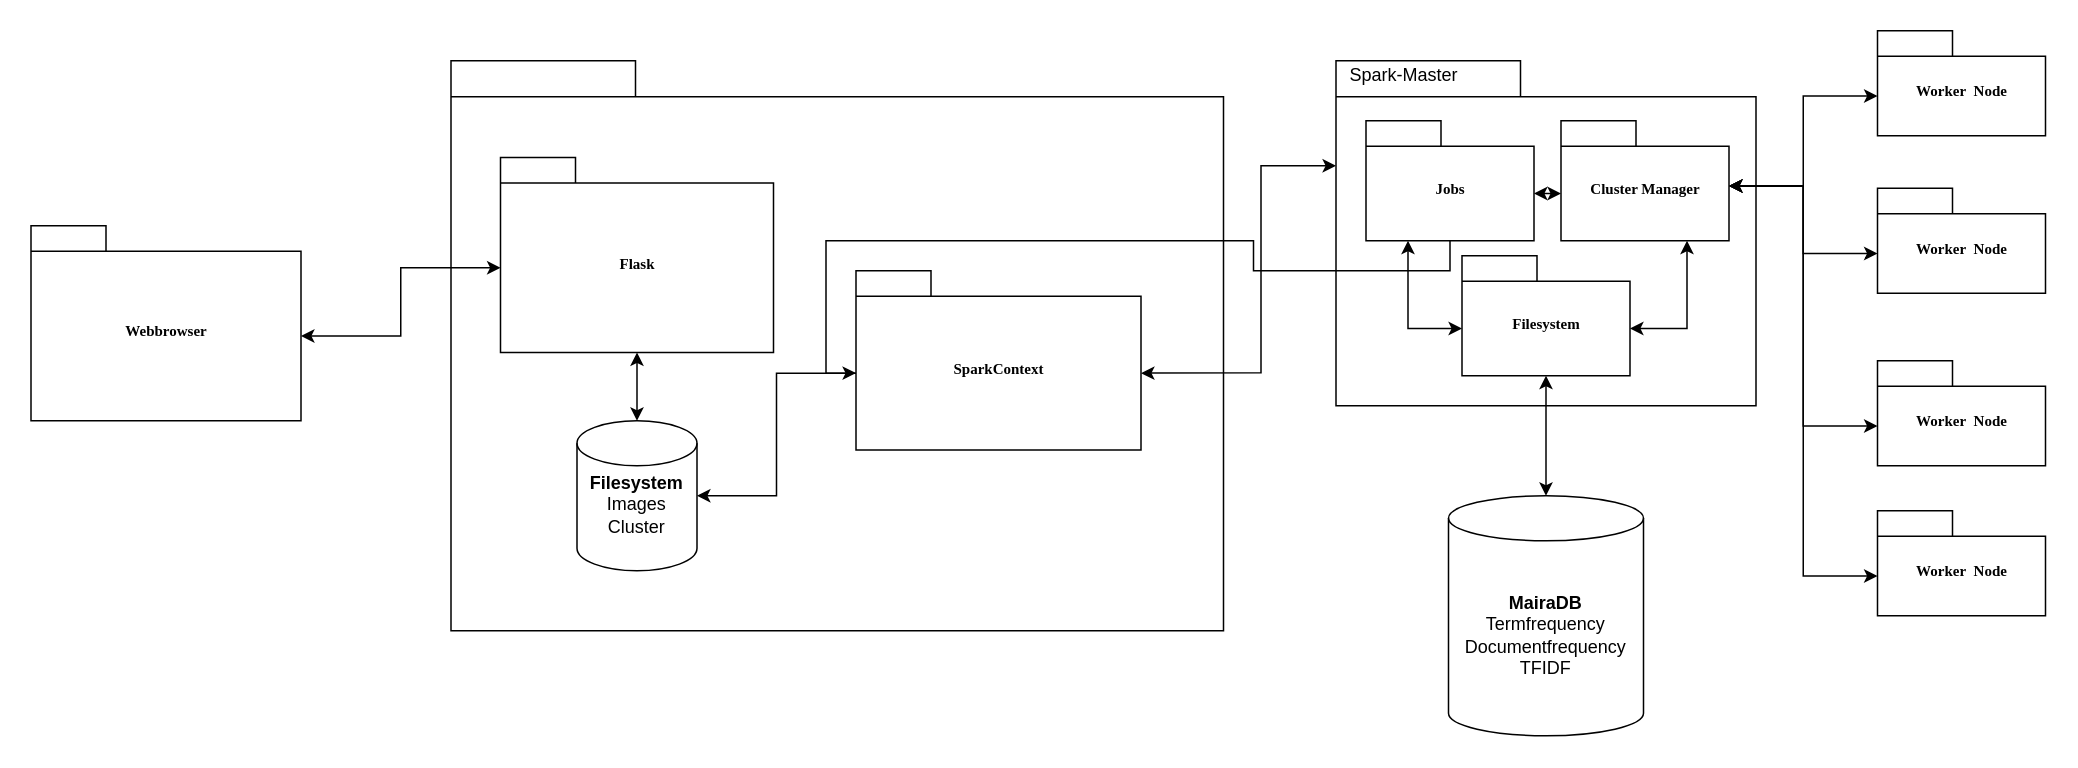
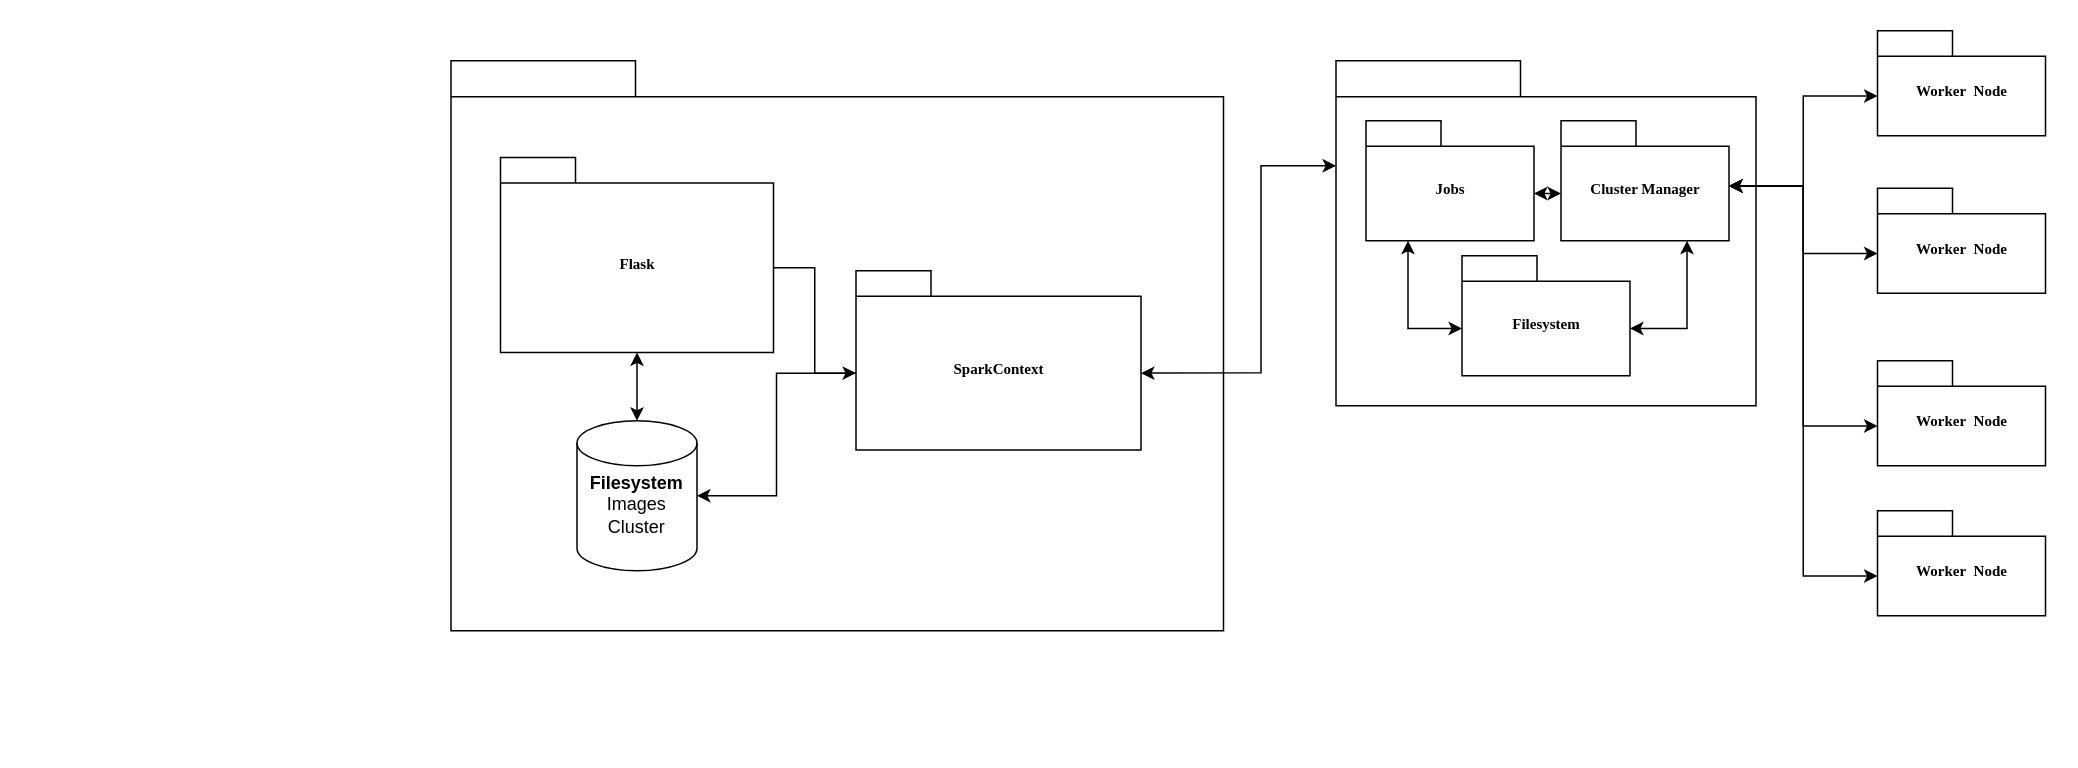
node "Spark-Master": removed
edge "Jobs" -> "SparkContext": now "Flask" -> "SparkContext"
edge "Flask" -- "Webbrowser": removed
node "Webbrowser": removed
edge "Filesystem" -- "MairaDB Termfrequency Documentfrequency TFIDF": removed
node "MairaDB Termfrequency Documentfrequency TFIDF": removed
